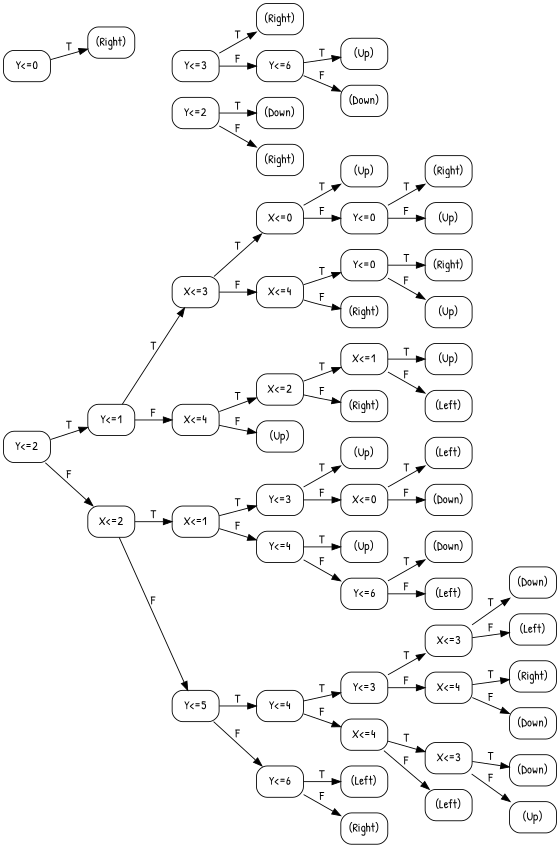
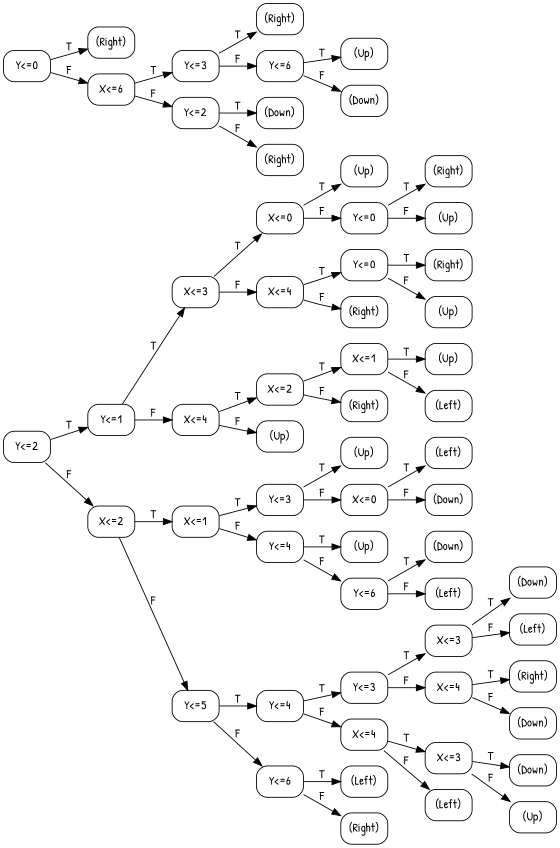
node "X<=6": added
